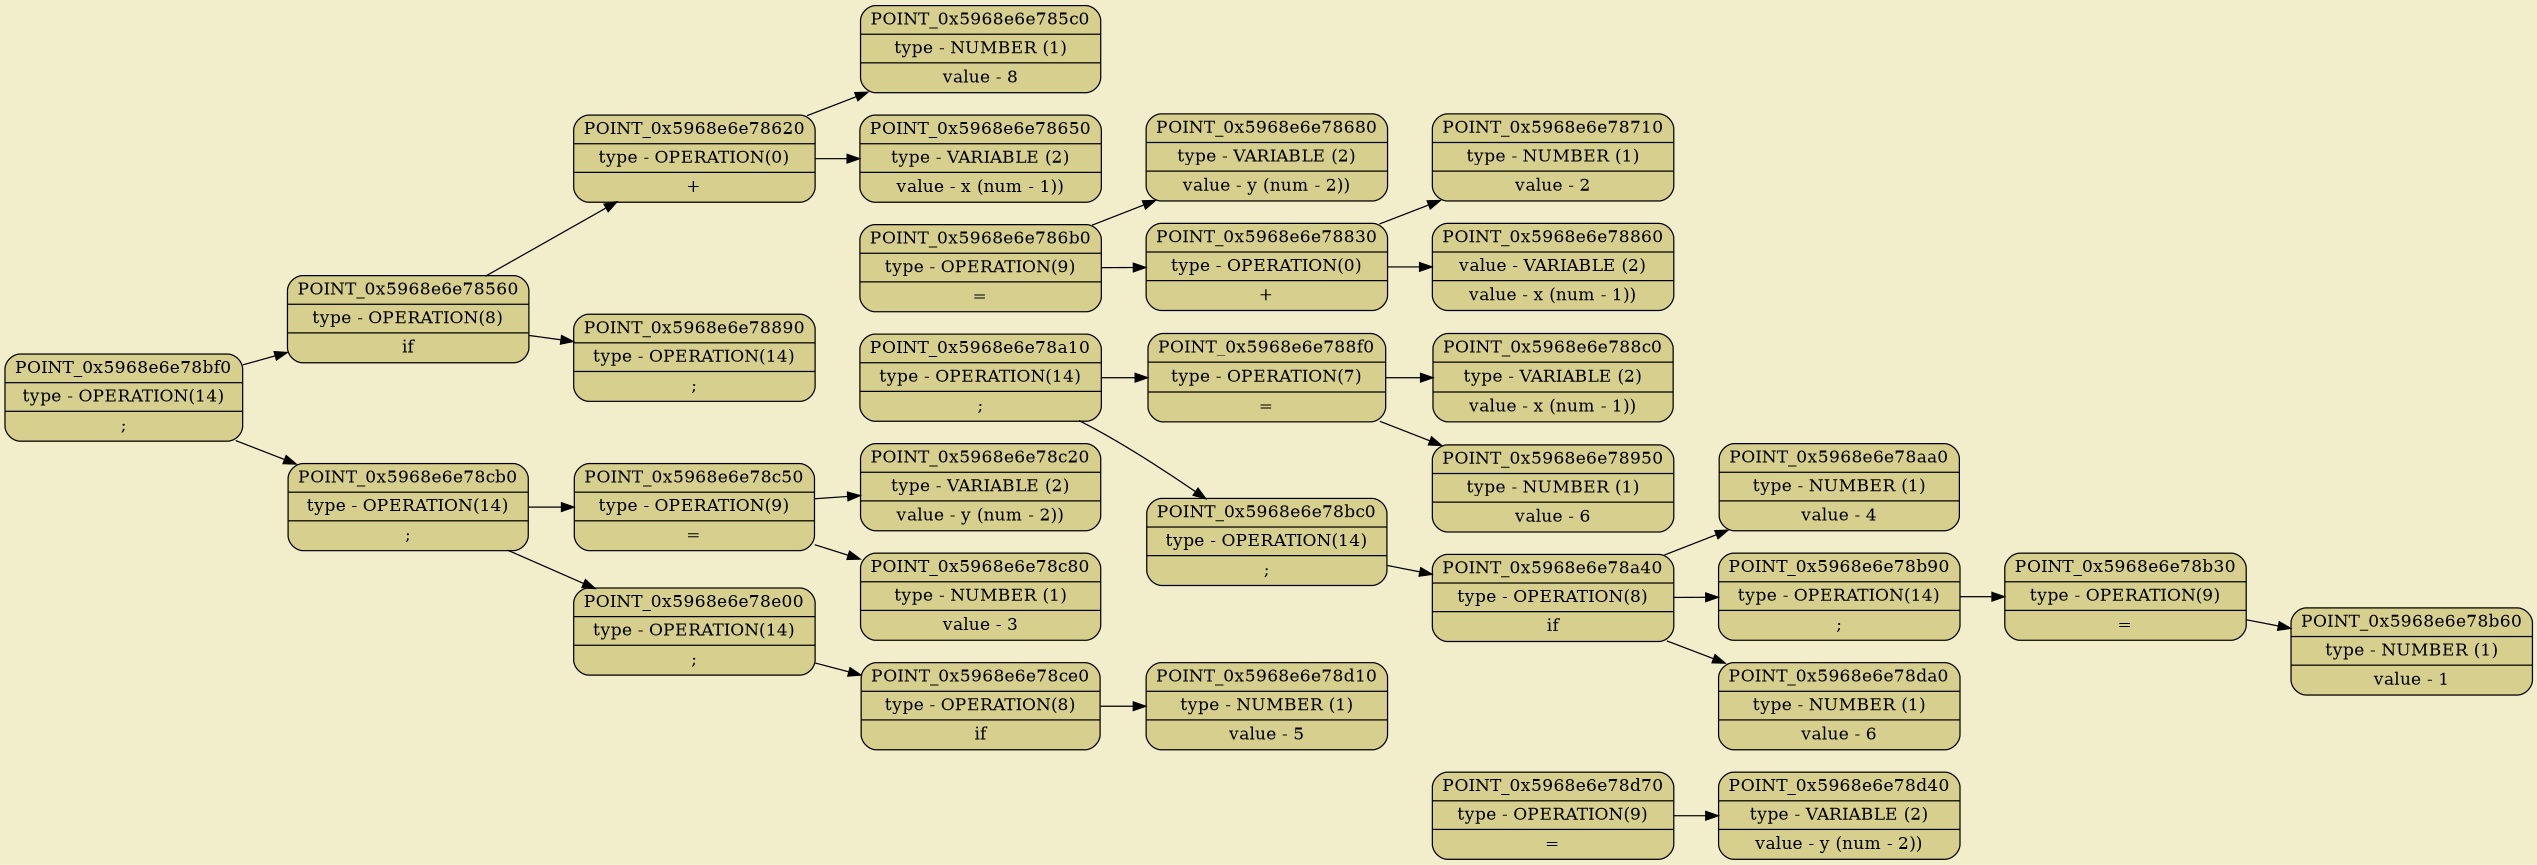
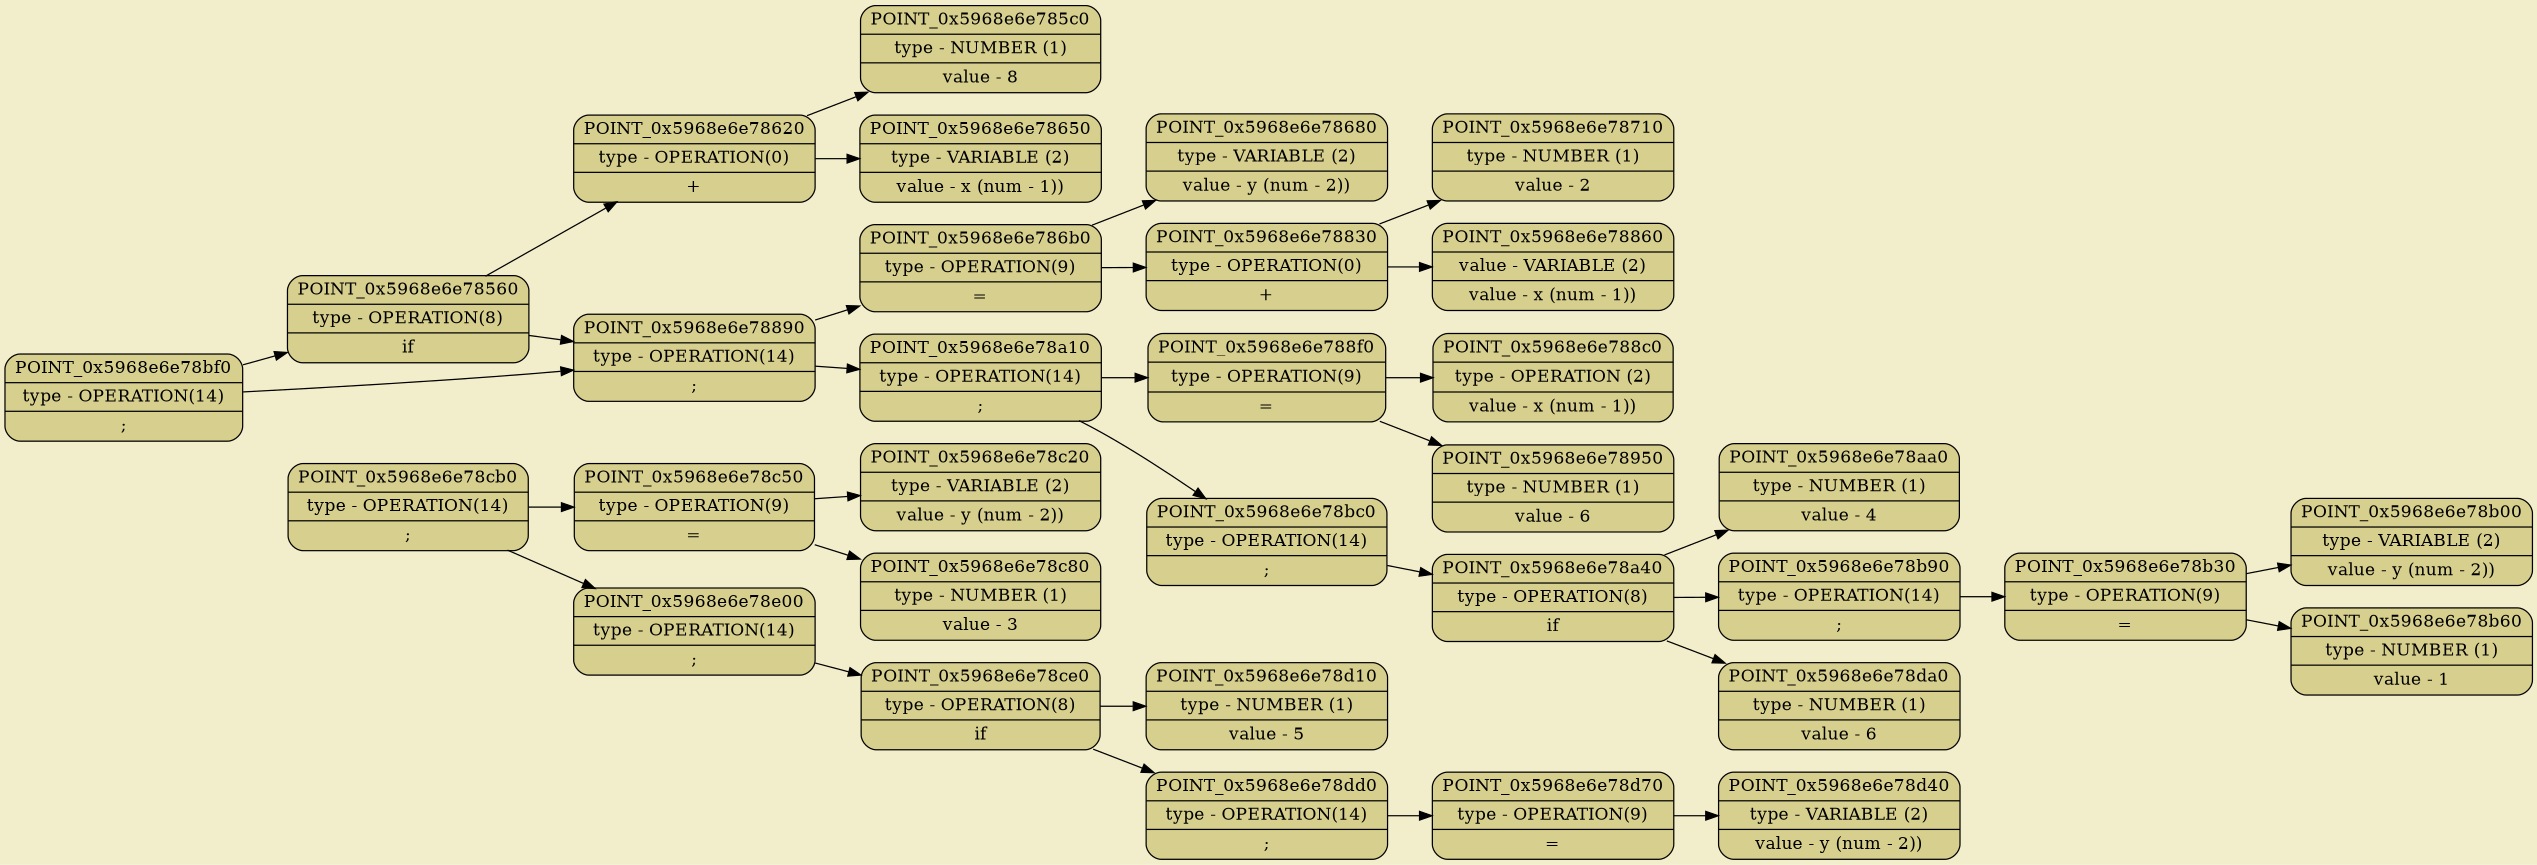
edge "POINT_0x5968e6e78890" -> "POINT_0x5968e6e786b0": added
edge "POINT_0x5968e6e78890" -> "POINT_0x5968e6e78a10": added
node "POINT_0x5968e6e788f0": text "type - OPERATION(7)" -> "type - OPERATION(9)"
node "POINT_0x5968e6e788c0": text "type - VARIABLE (2)" -> "type - OPERATION (2)"
edge "POINT_0x5968e6e78bf0" -> "POINT_0x5968e6e78cb0": now "POINT_0x5968e6e78bf0" -> "POINT_0x5968e6e78890"
node "POINT_0x5968e6e78b00": added
node "POINT_0x5968e6e78dd0": added
